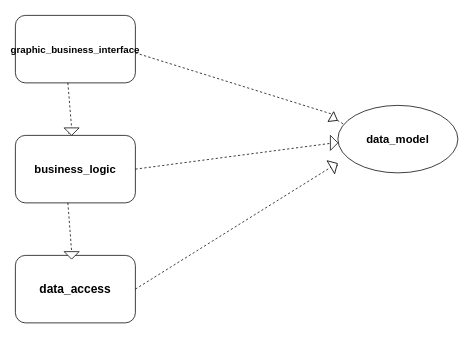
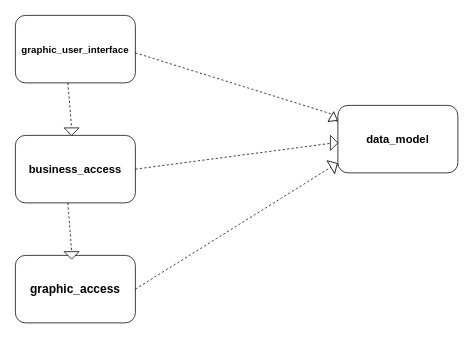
node "graphic_business_interface": label "graphic_business_interface" -> "graphic_user_interface"
node "data_model": shape ellipse -> rounded rectangle
node "business_logic": label "business_logic" -> "business_access"
node "data_access": label "data_access" -> "graphic_access"
